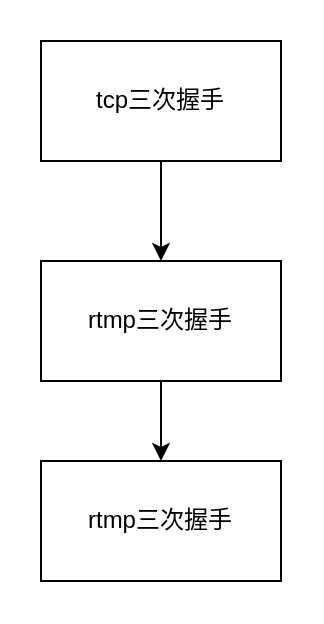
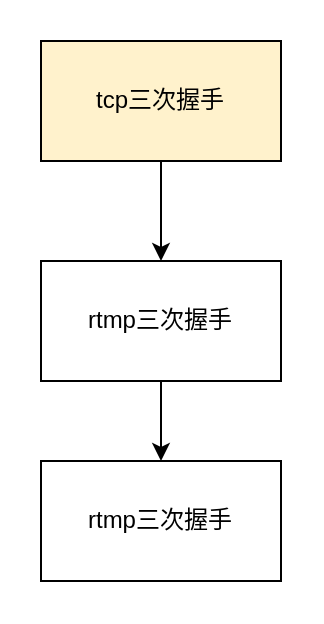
node "tcp三次握手": fillcolor #ffffff -> #fff2cc
